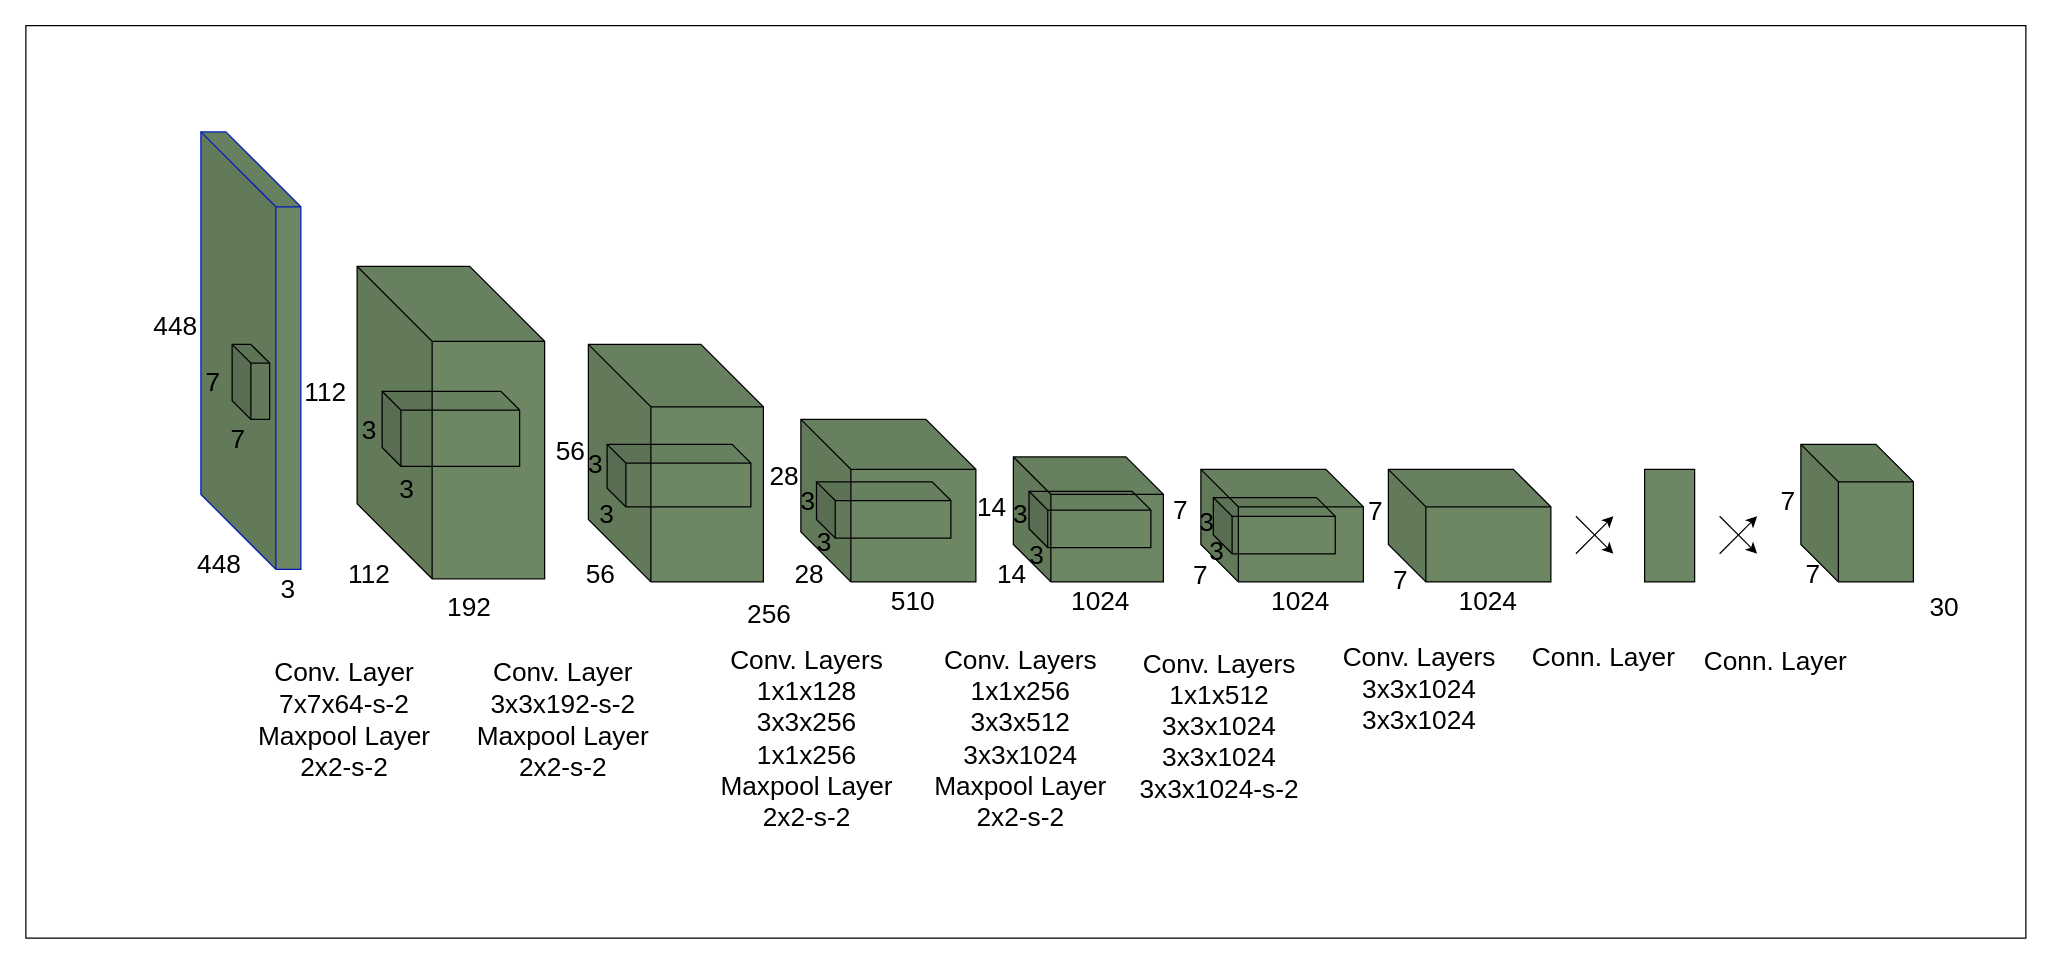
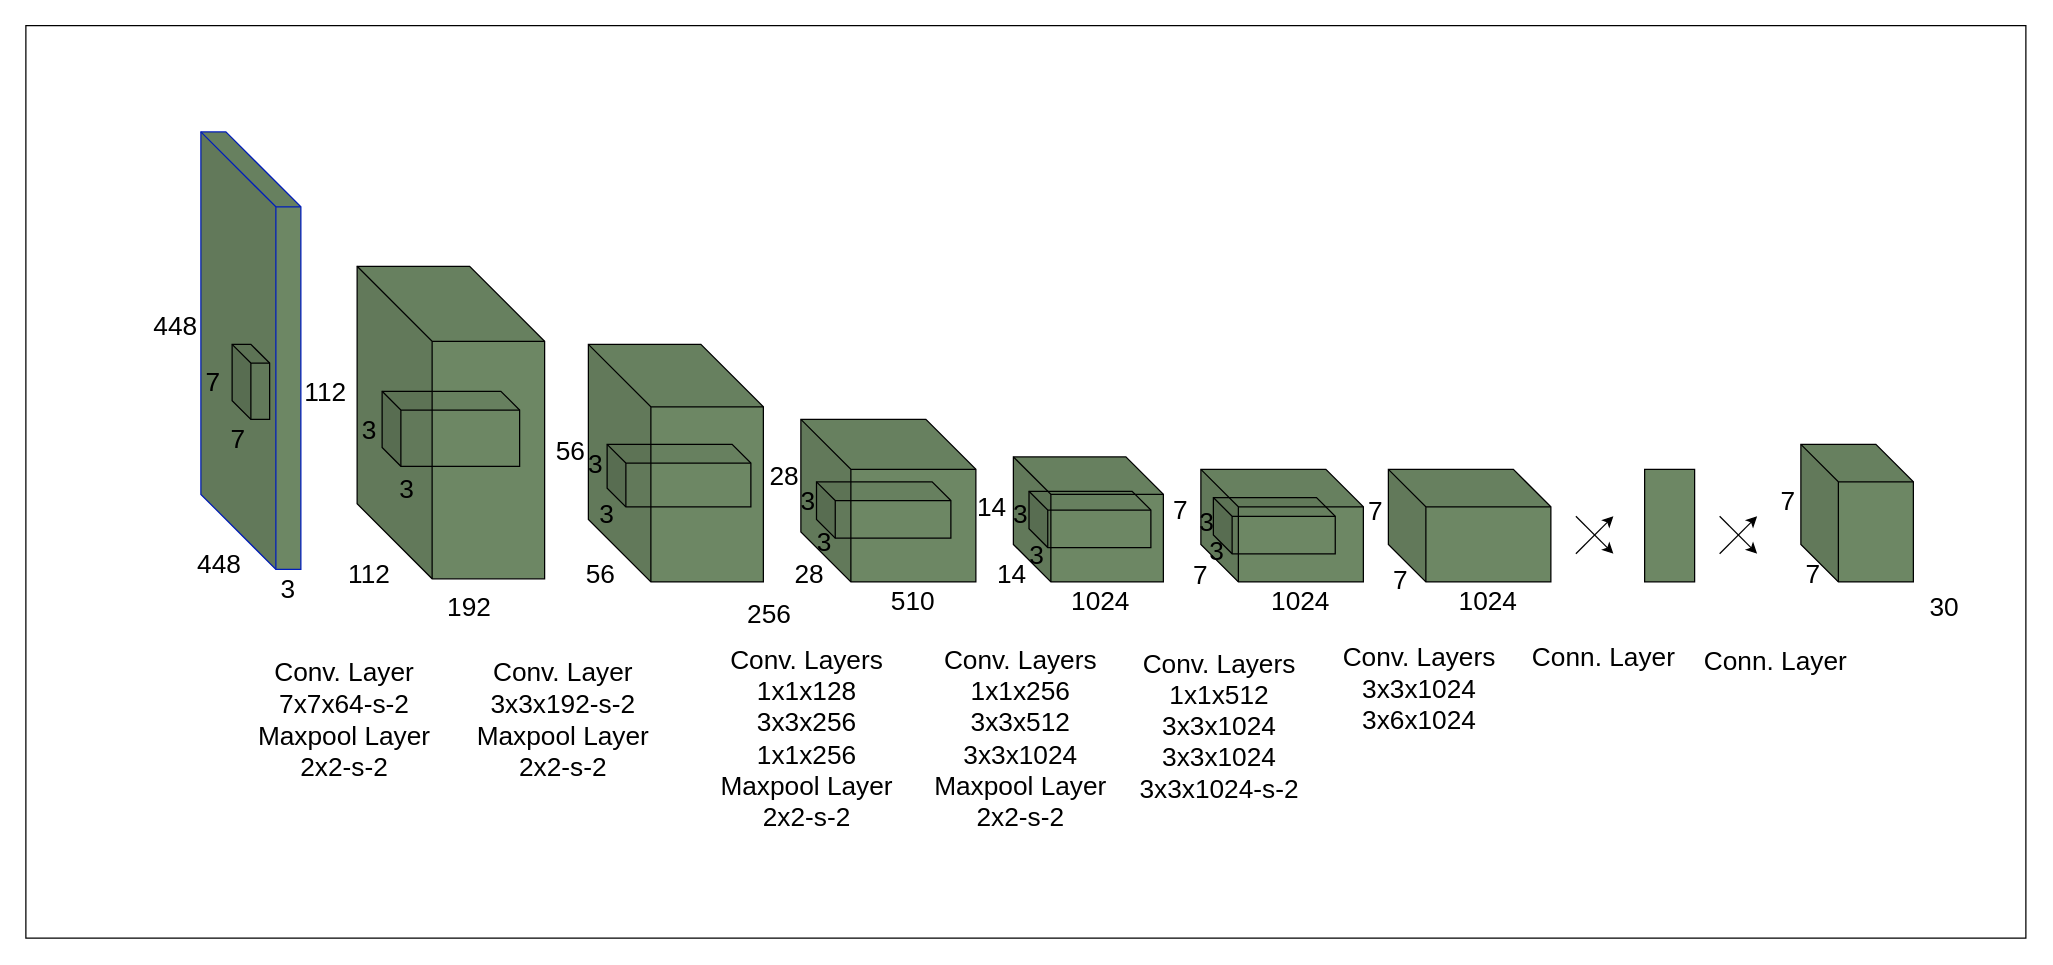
node "Conv. Layers 3x3x1024 3x3x1024": label "Conv. Layers 3x3x1024 3x3x1024" -> "Conv. Layers 3x3x1024 3x6x1024"
